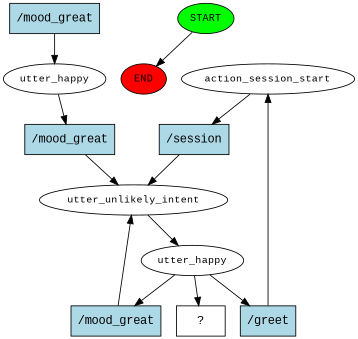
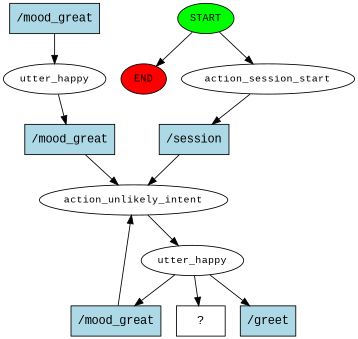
node "utter_unlikely_intent": label "utter_unlikely_intent" -> "action_unlikely_intent"
edge "/greet" -> "action_session_start": now "START" -> "action_session_start"
